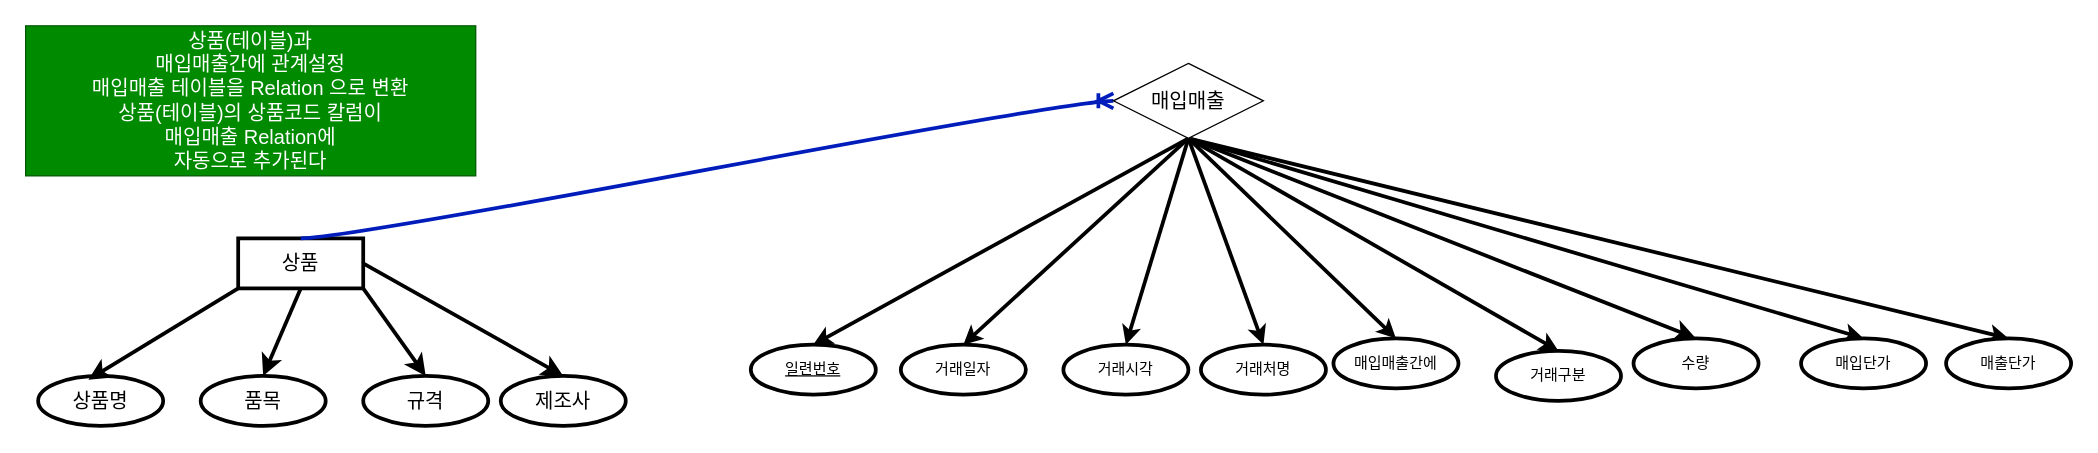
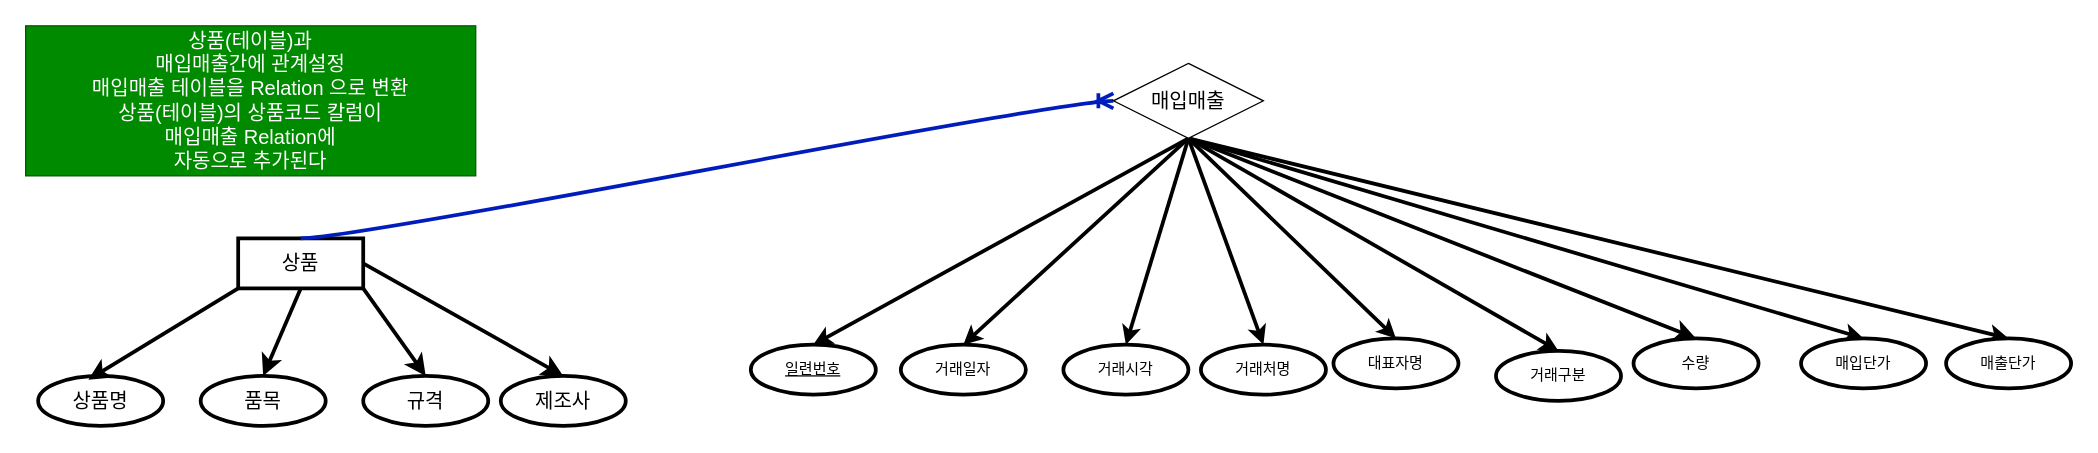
node "매입매출간에": label "매입매출간에" -> "대표자명"
